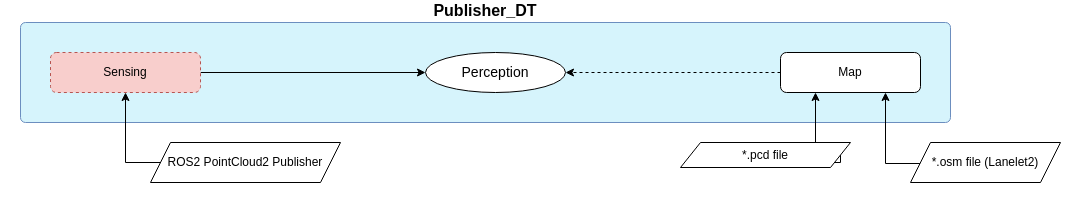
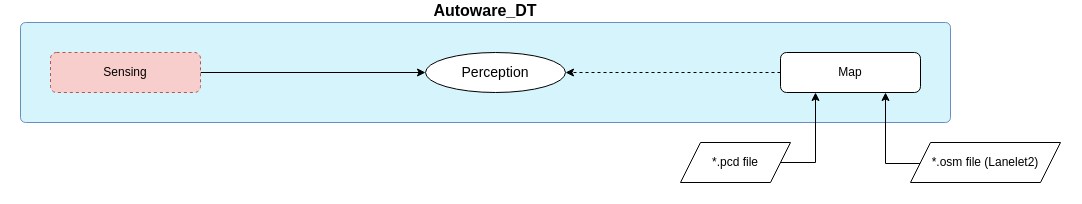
node "Publisher_DT": label "Publisher_DT" -> "Autoware_DT"
edge "ROS2 PointCloud2 Publisher" -> "Sensing": removed
node "*.pcd file": size 170x25 -> 110x40
node "ROS2 PointCloud2 Publisher": removed
